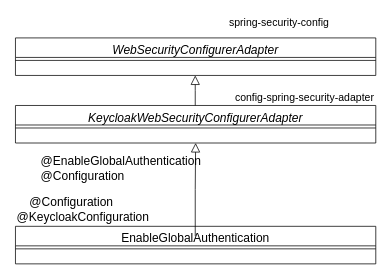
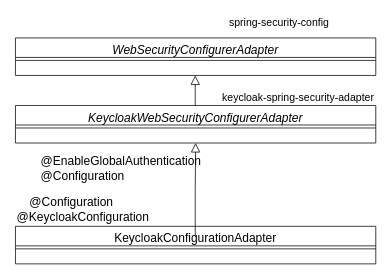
node "config-spring-security-adapter": label "config-spring-security-adapter" -> "keycloak-spring-security-adapter"
node "EnableGlobalAuthentication": label "EnableGlobalAuthentication" -> "KeycloakConfigurationAdapter"
